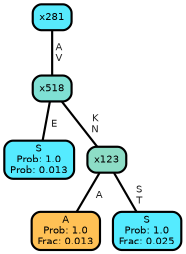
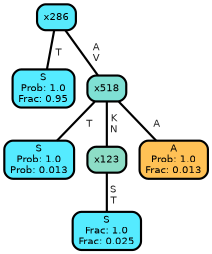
node "x281": label "x281" -> "x286"
node "S Prob: 1.0 Frac: 0.95": added
edge "x518" -- "S Prob: 1.0 Prob: 0.013": label " E" -> " T"
edge "x123" -- "A Prob: 1.0 Frac: 0.013": now "x518" -- "A Prob: 1.0 Frac: 0.013"
node "S Prob: 1.0 Frac: 0.025": label "S Prob: 1.0 Frac: 0.025" -> "S Frac: 1.0 Frac: 0.025"
